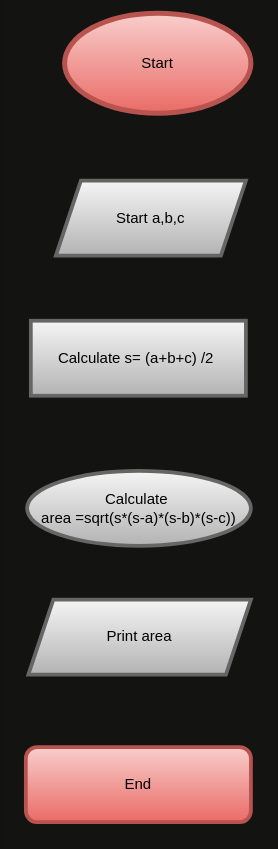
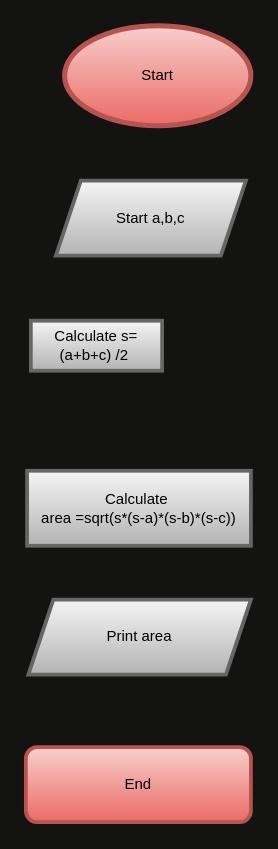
node "Start": moved (158, 63) -> (158, 76)
node "Calculate s= (a+b+c) /2": size 215x75 -> 131x50
node "Calculate area =sqrt(s*(s-a)*(s-b)*(s-c))": shape ellipse -> rectangle
